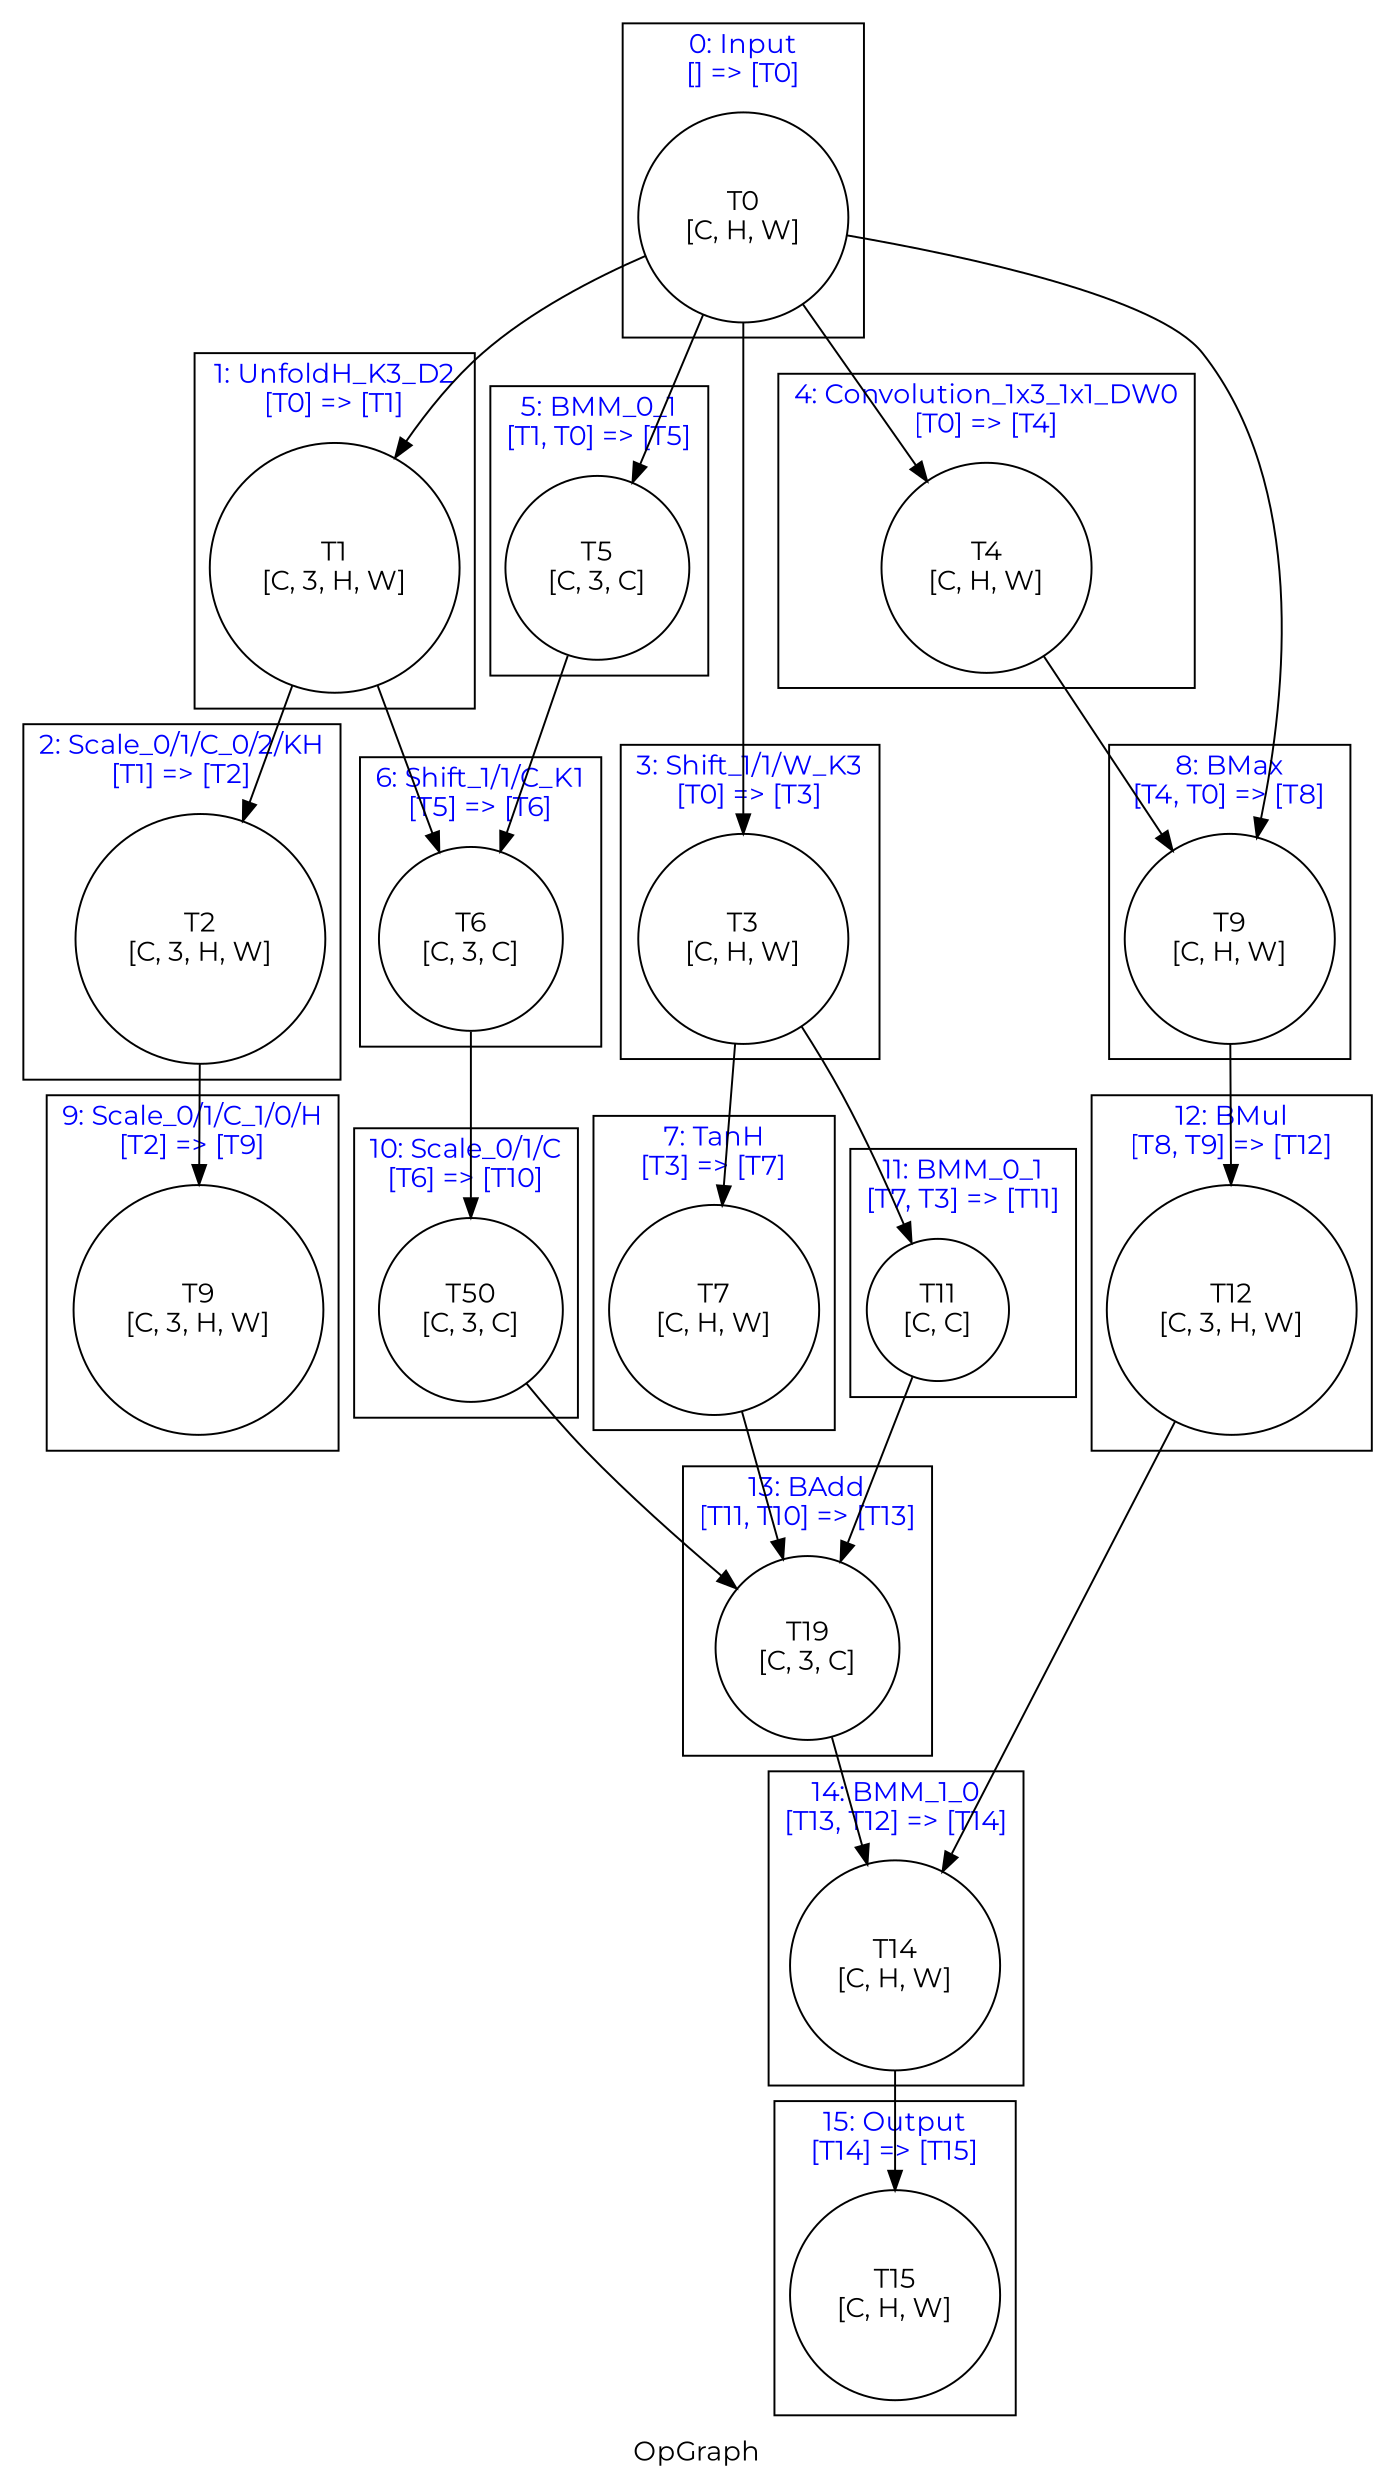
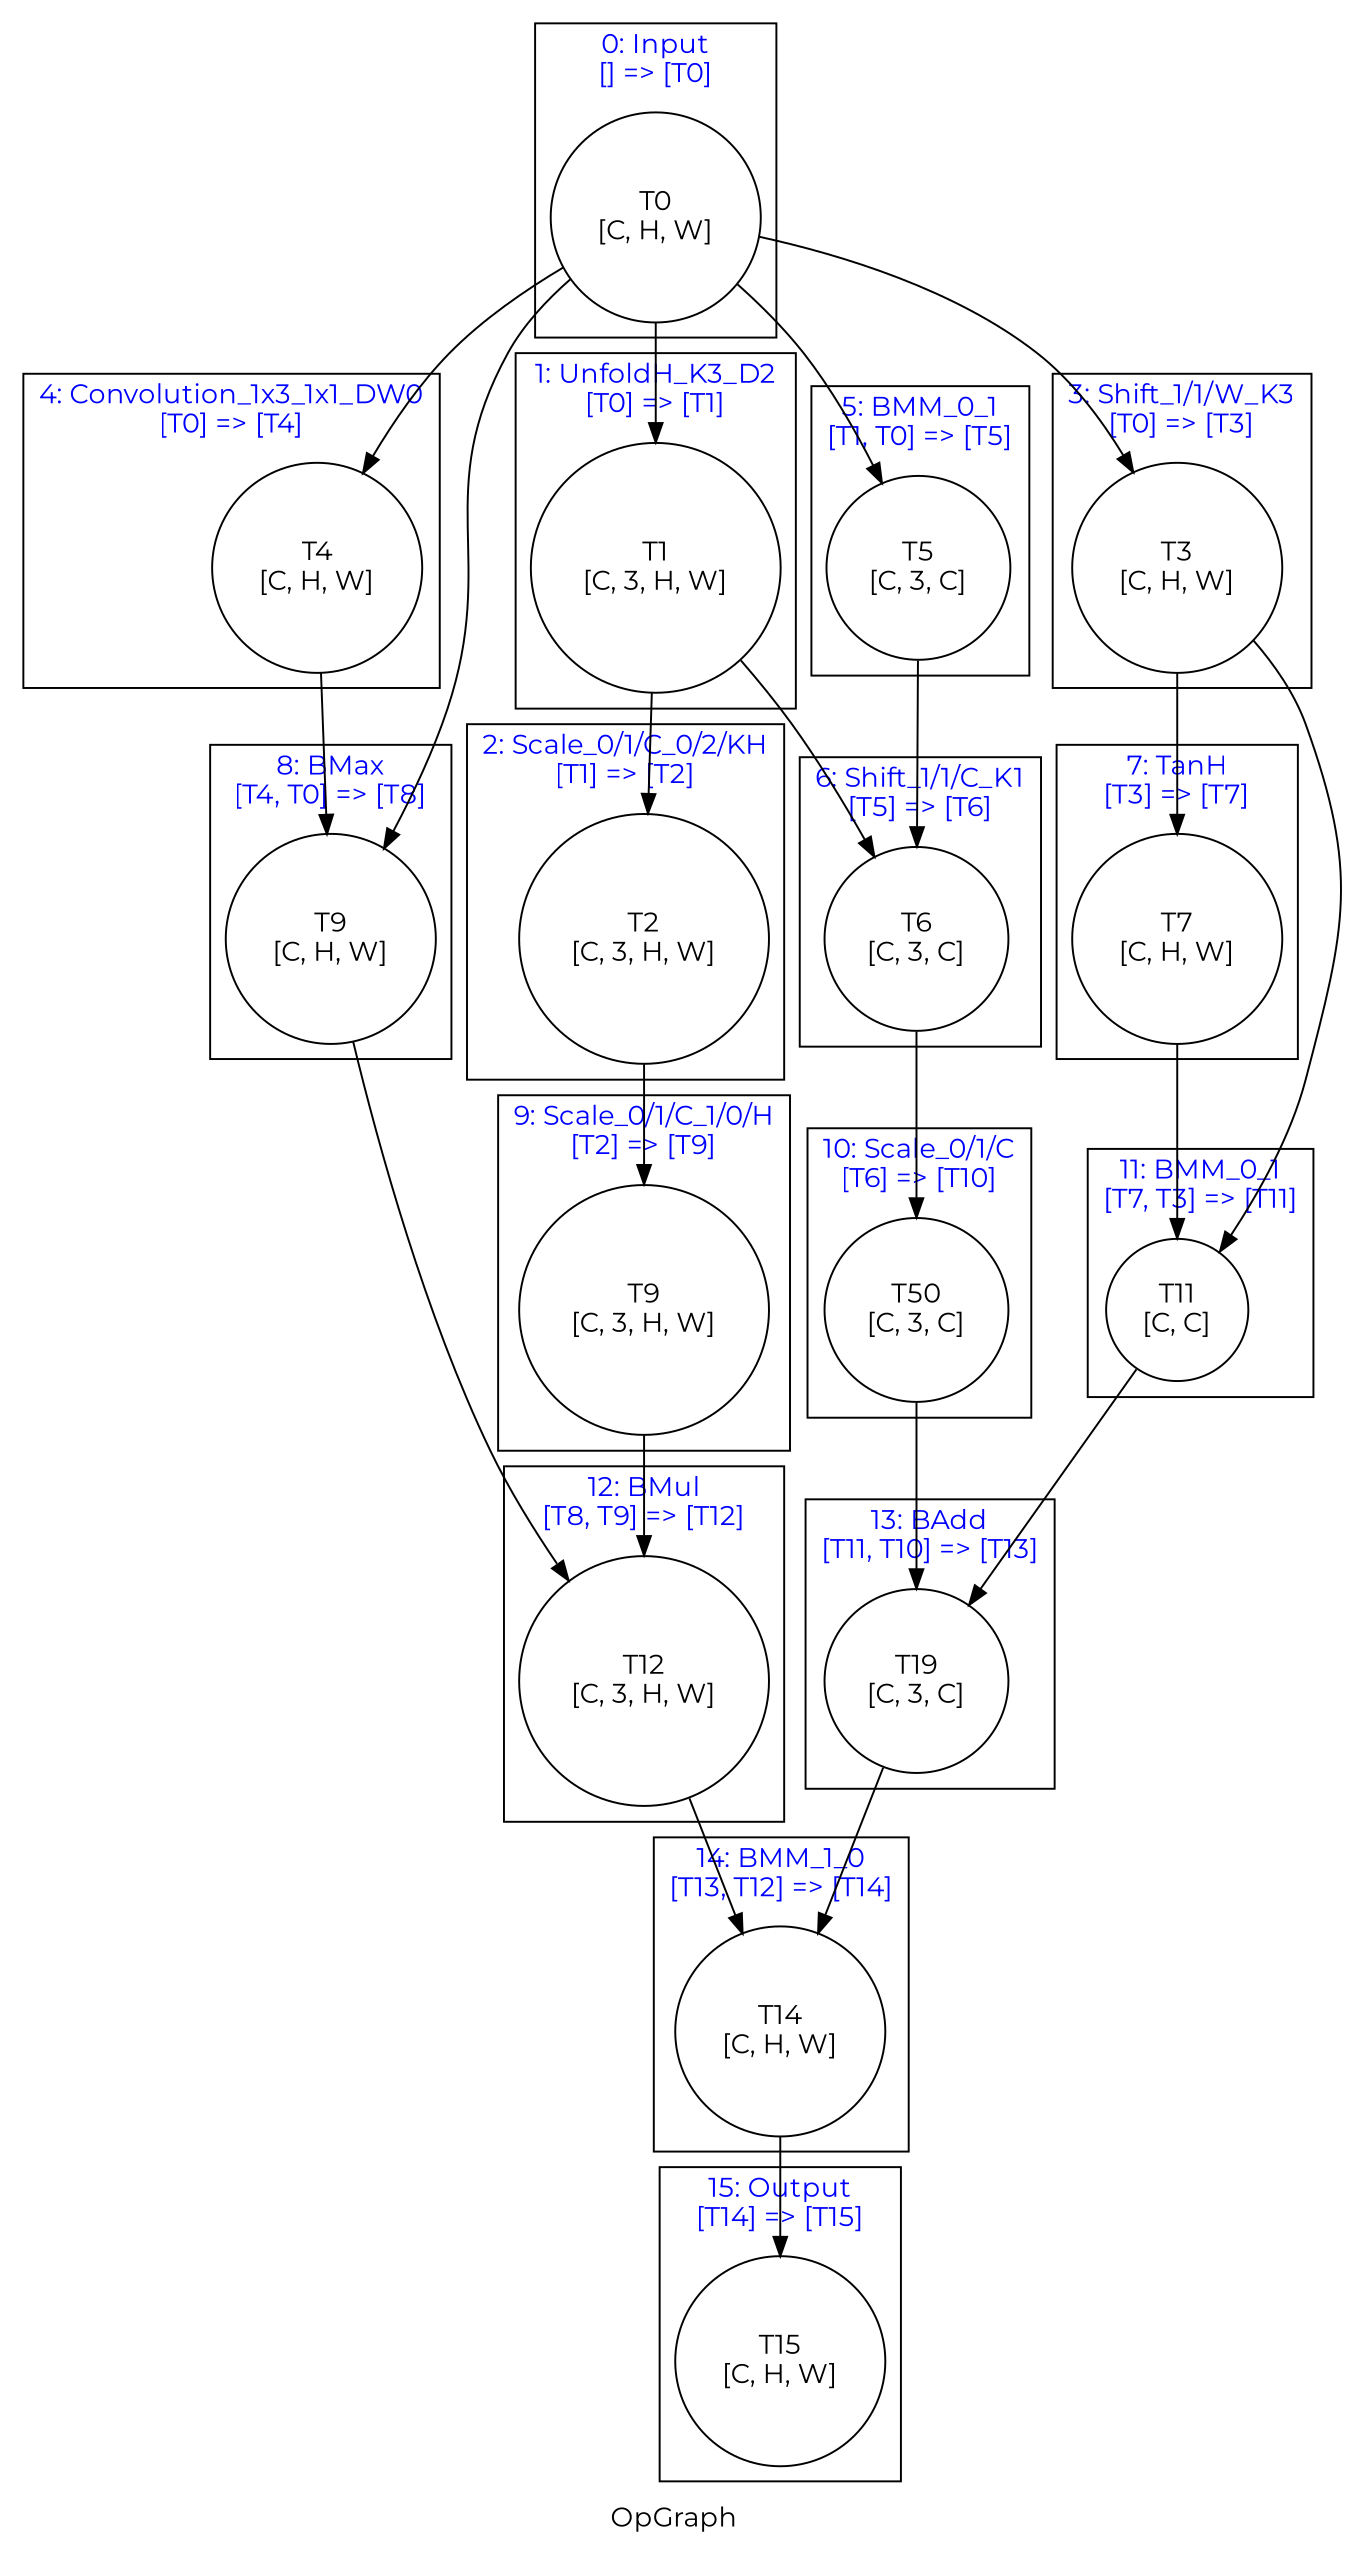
edge "T7 [C, H, W]" -> "T19 [C, 3, C]": now "T7 [C, H, W]" -> "T11 [C, C]"
edge "T9 [C, 3, H, W]" -> "T12 [C, 3, H, W]": added
